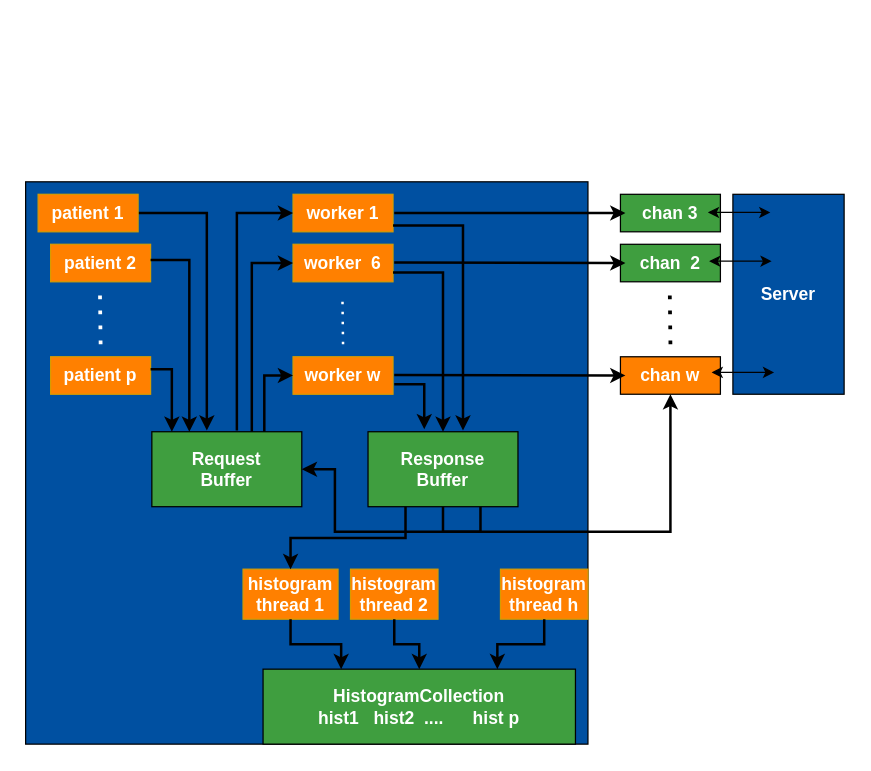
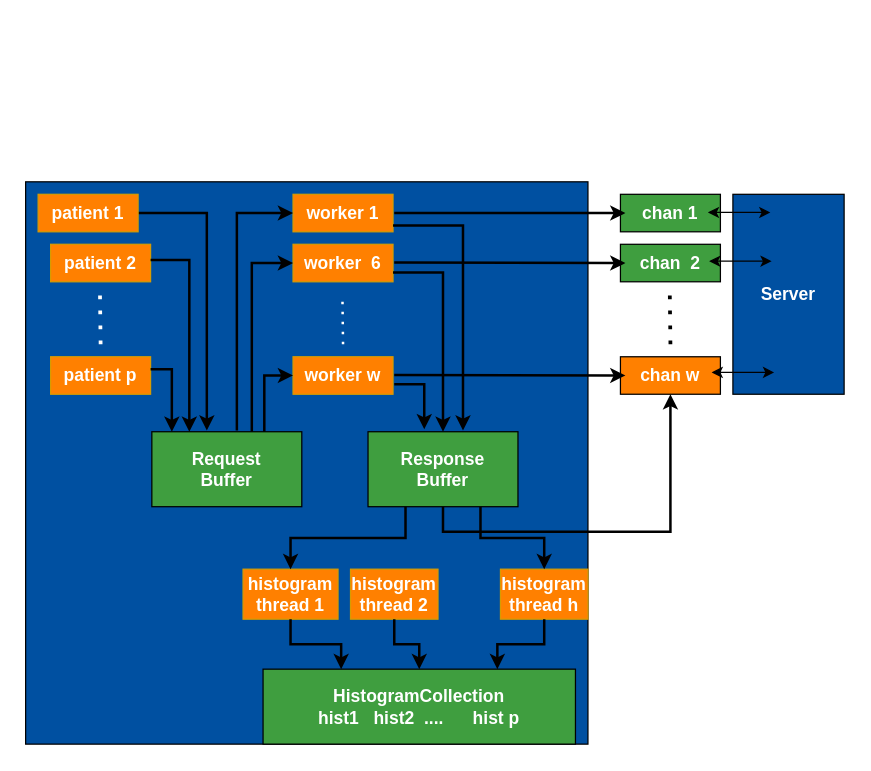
node "chan 3": label "chan 3" -> "chan 1"
edge "Response Buffer" -> "Request Buffer": now "Response Buffer" -> "histogram thread h"
